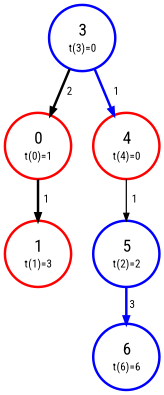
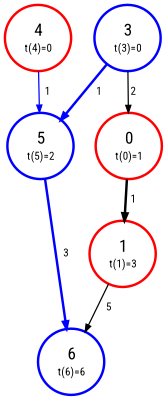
edge "3" -> "0": style bold -> solid
edge "3" -> "4": now "3" -> "5"
edge "4" -> "5": color #bbb -> blue
node "5": text "t(2)=2" -> "t(5)=2"
edge "1" -> "6": added, label "5"
